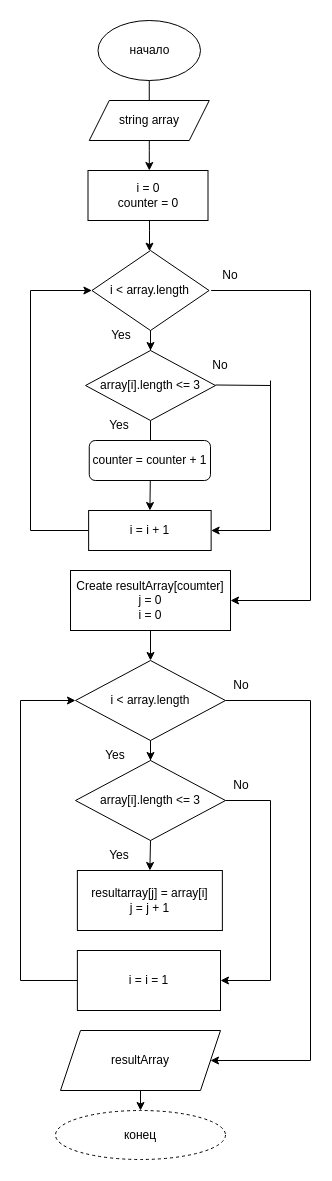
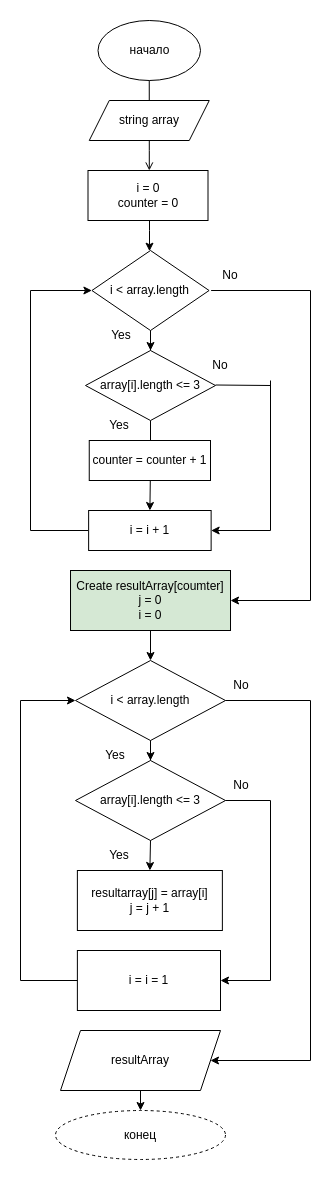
edge "начало" -> "i = 0 counter = 0": arrowhead classic -> open
node "counter = counter + 1": shape rounded rectangle -> rectangle
node "Create resultArray[coumter] j = 0 i = 0": fillcolor #ffffff -> #d5e8d4
